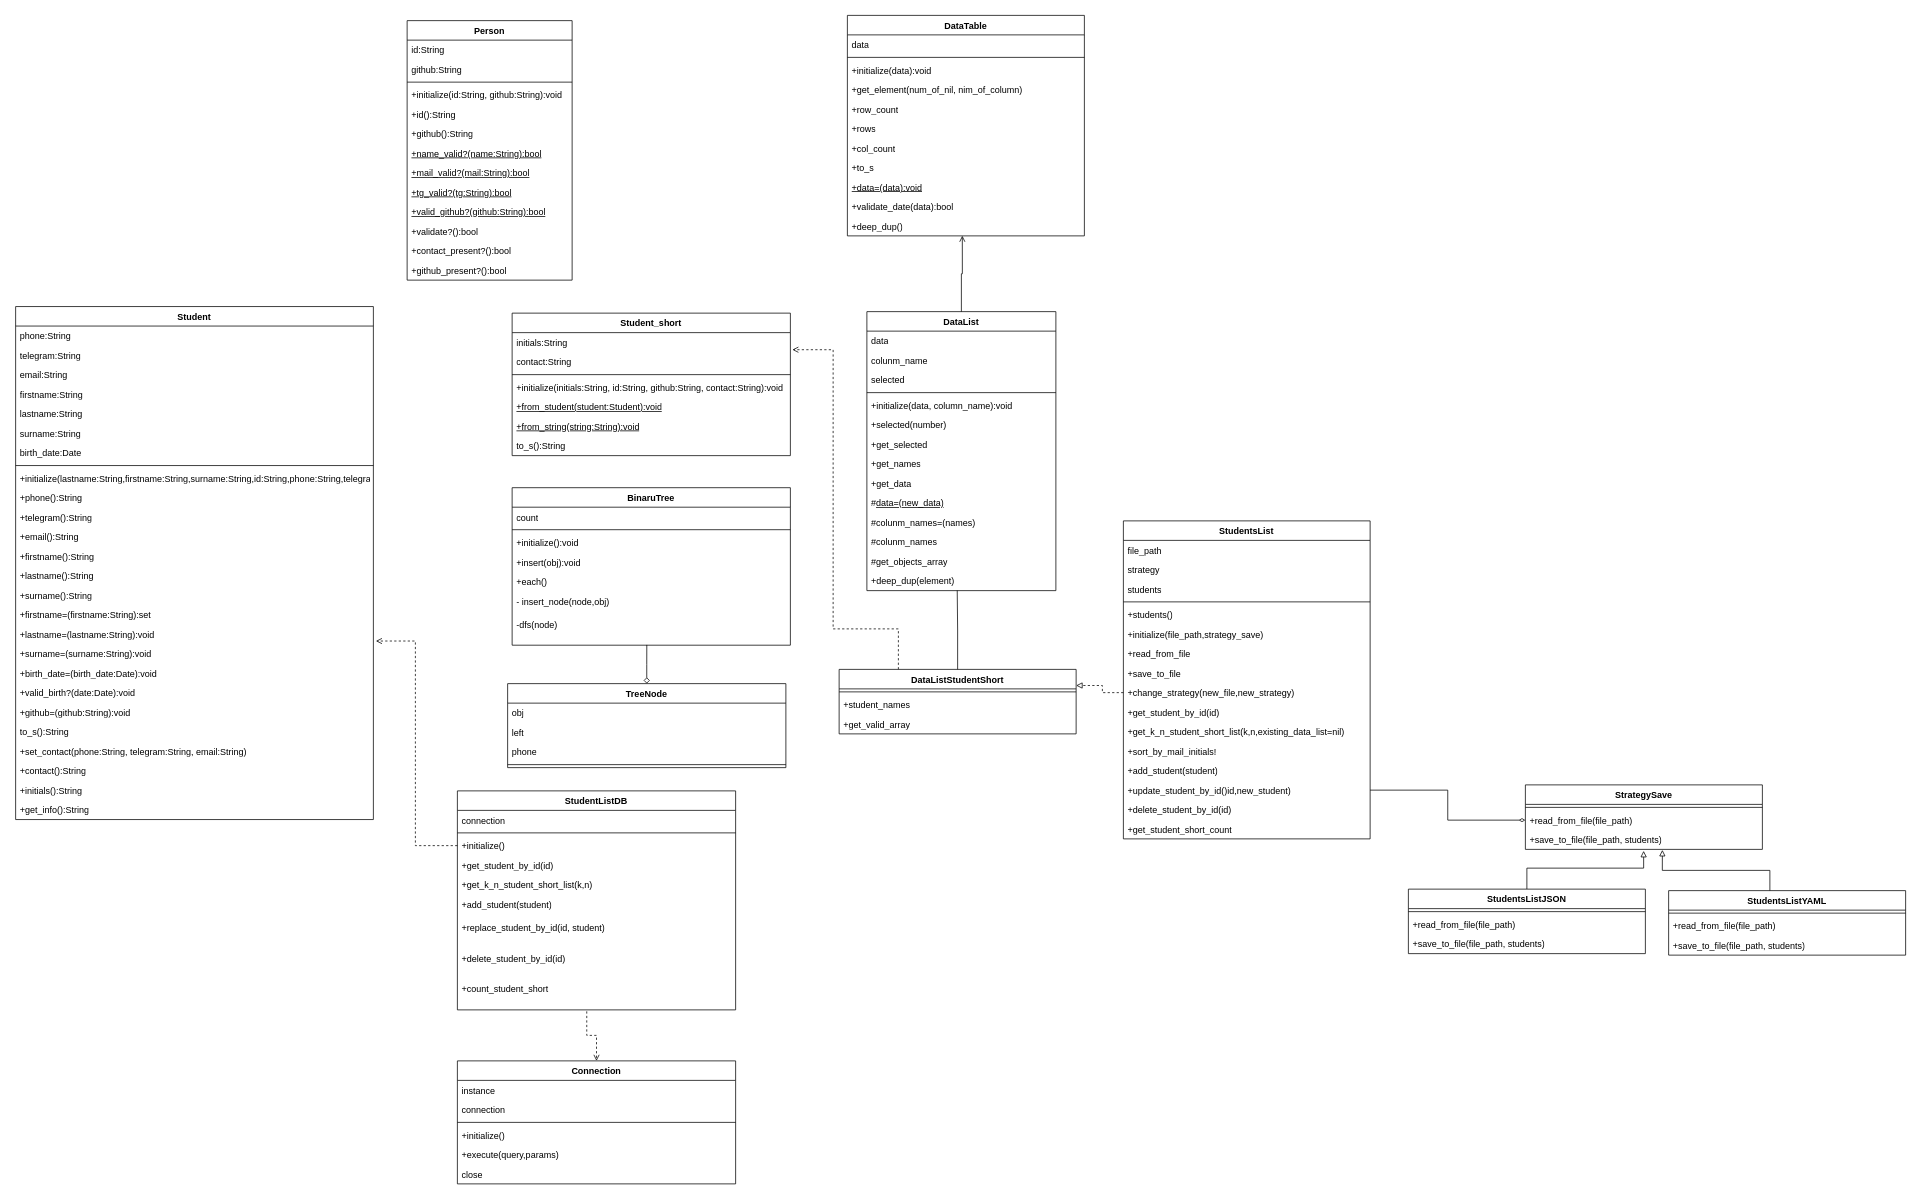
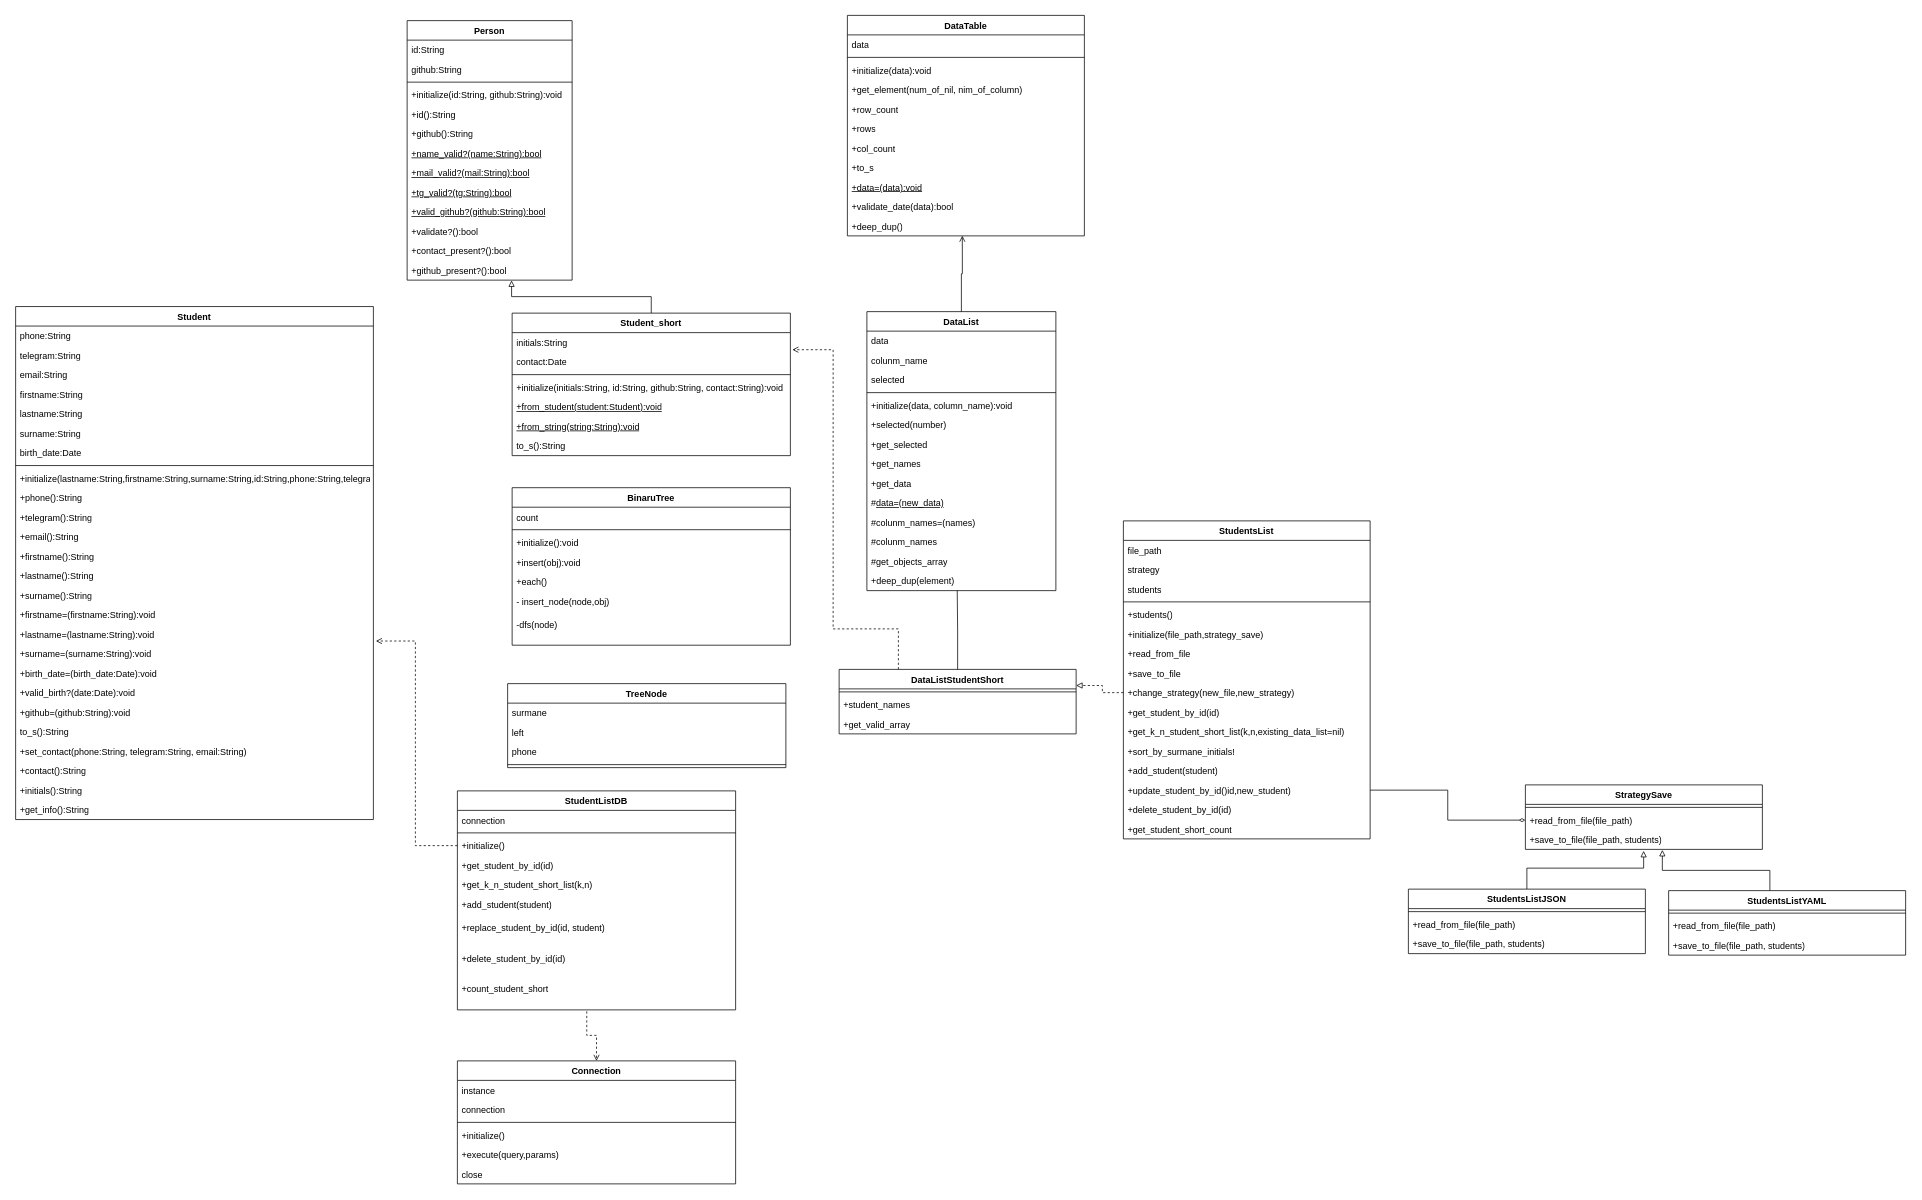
edge "Student_short" -> "+github_present?():bool": added
node "contact:String": label "contact:String" -> "contact:Date"
node "+firstname=(firstname:String):set": label "+firstname=(firstname:String):set" -> "+firstname=(firstname:String):void"
edge "-dfs(node)" -> "TreeNode": removed
node "obj": label "obj" -> "surmane"
node "+sort_by_mail_initials!": label "+sort_by_mail_initials!" -> "+sort_by_surmane_initials!"
